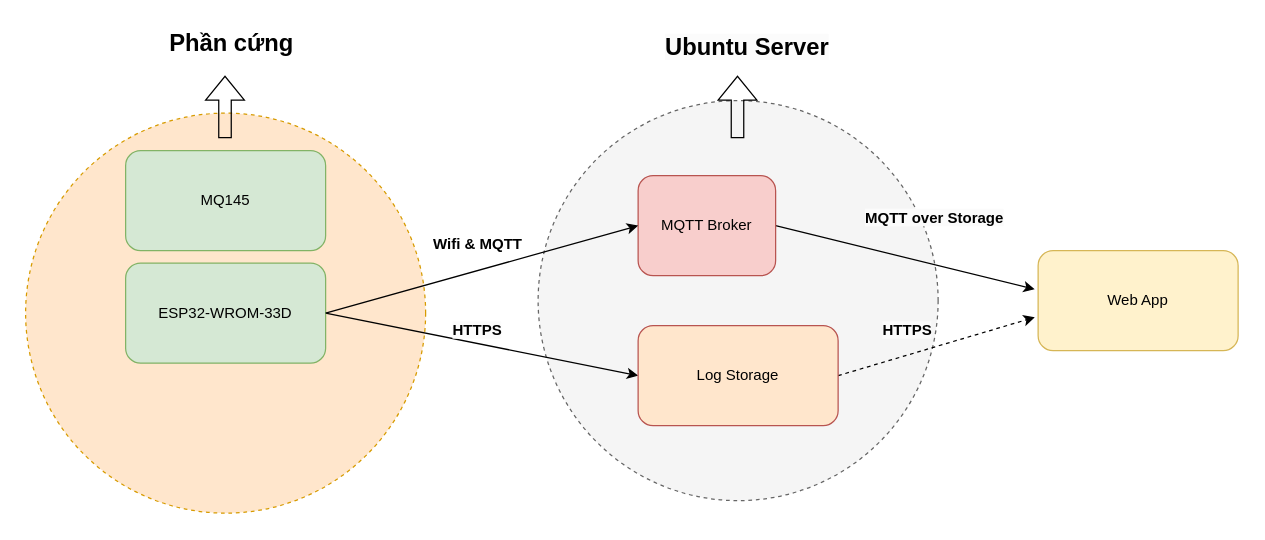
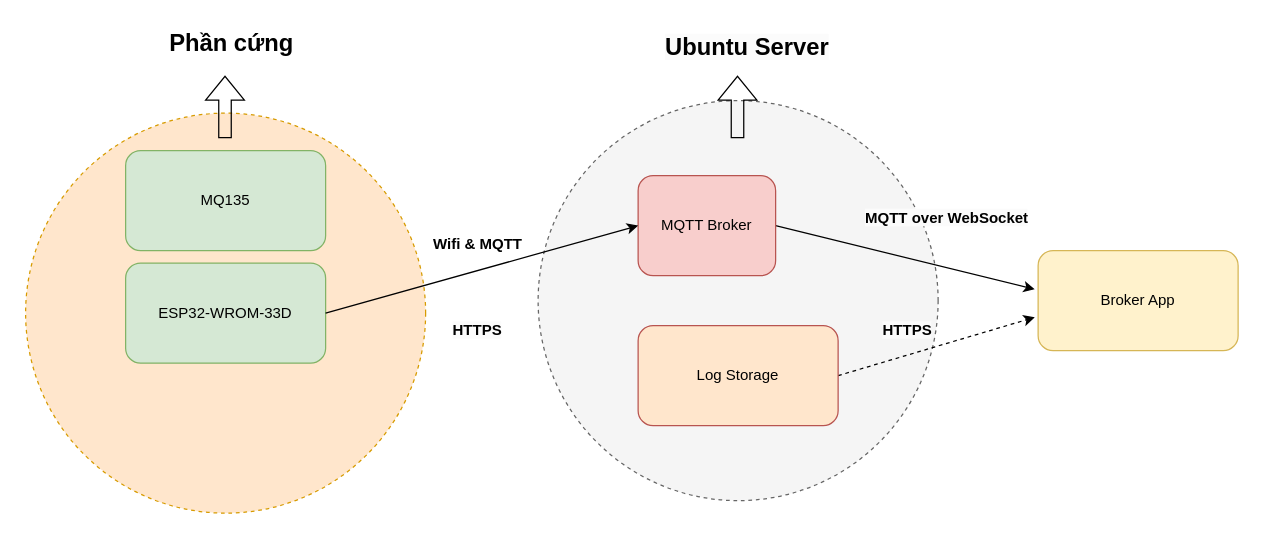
node "MQ145": label "MQ145" -> "MQ135"
node "MQTT over Storage": label "MQTT over Storage" -> "MQTT over WebSocket"
node "Web App": label "Web App" -> "Broker App"
edge "ESP32-WROM-33D" -> "Log Storage": removed
